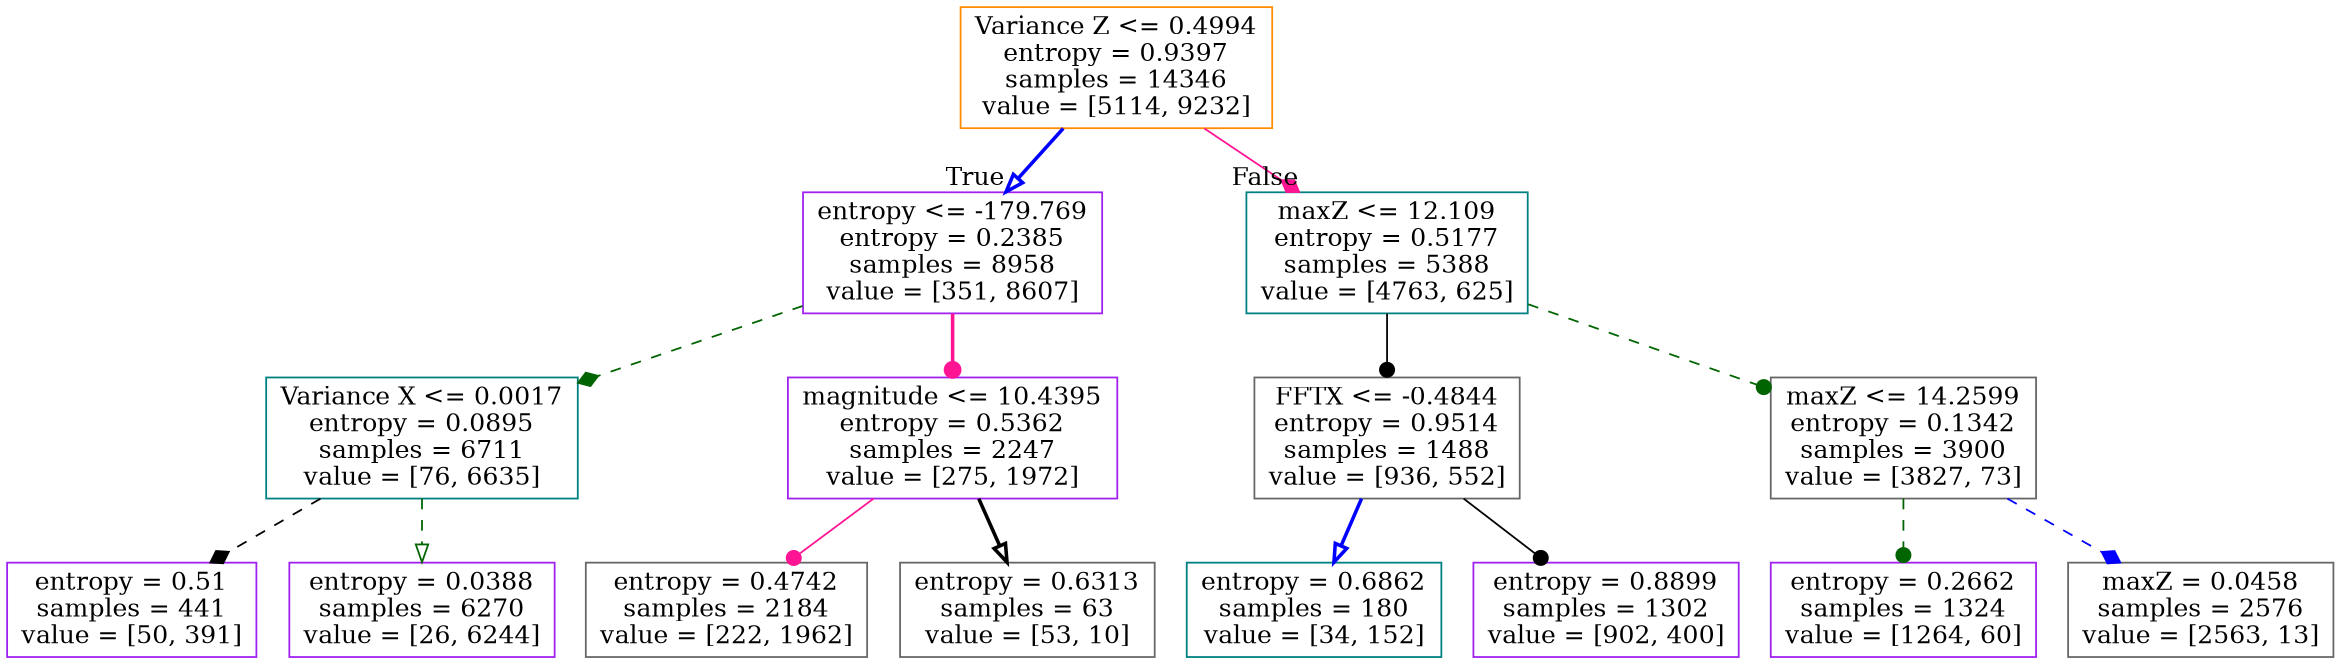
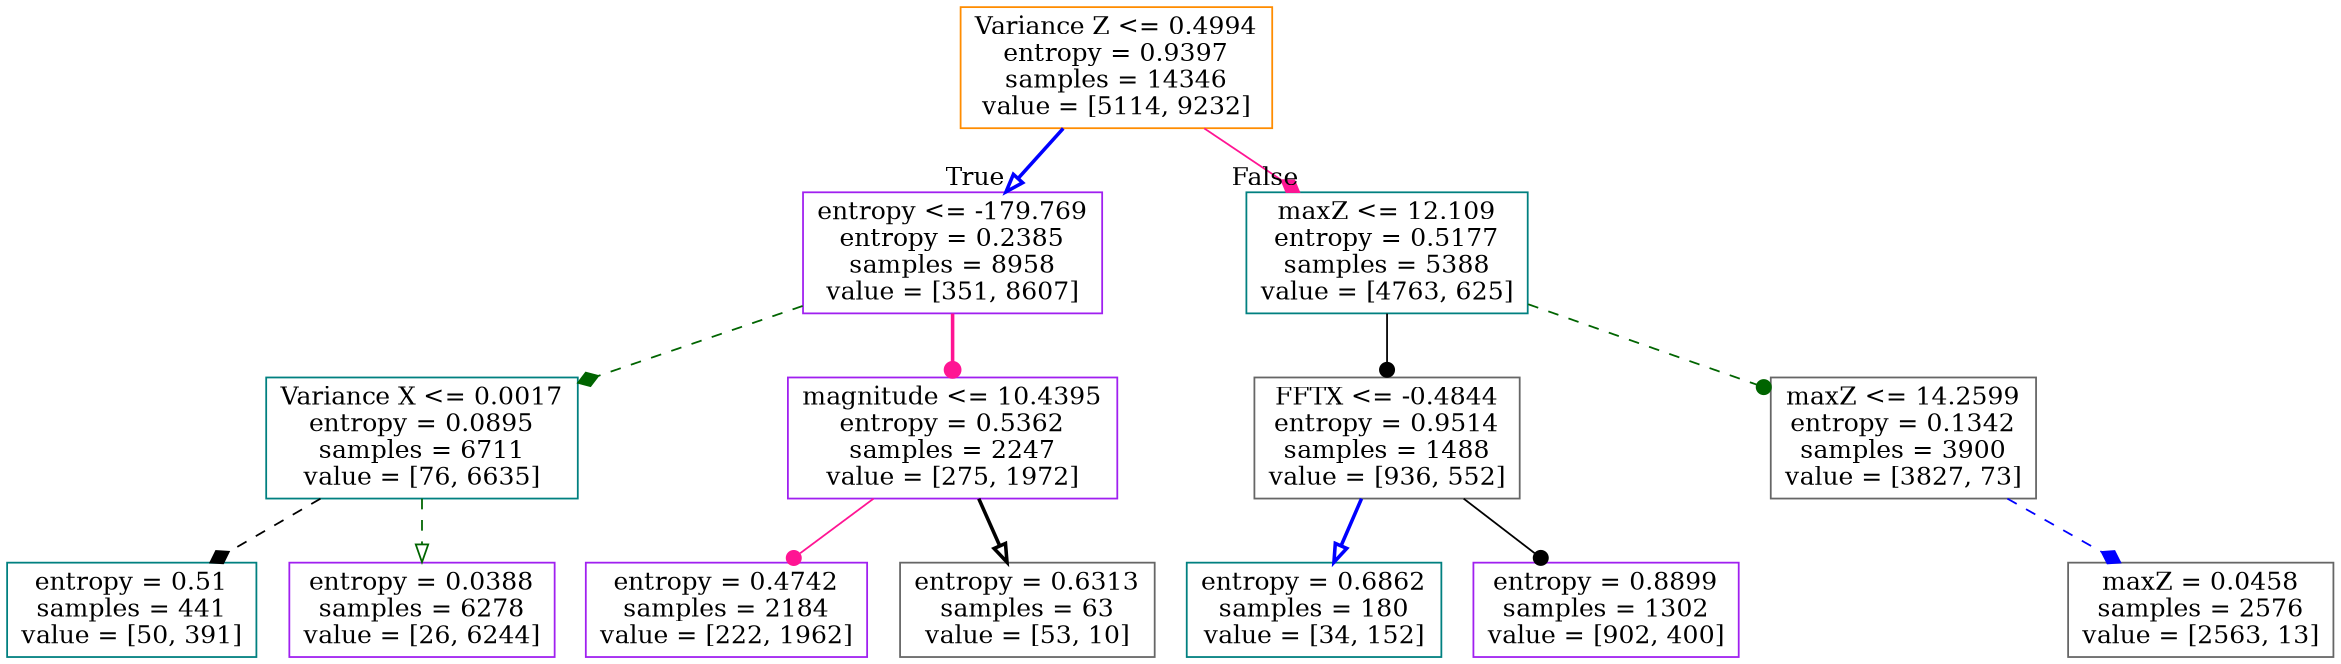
node "entropy = 0.51 samples = 441 value = [50, 391]": color purple -> teal
node "entropy = 0.0388 samples = 6270 value = [26, 6244]": label "entropy = 0.0388 samples = 6270 value = [26, 6244]" -> "entropy = 0.0388 samples = 6278 value = [26, 6244]"
node "entropy = 0.4742 samples = 2184 value = [222, 1962]": color gray40 -> purple
node "entropy = 0.2662 samples = 1324 value = [1264, 60]": removed
